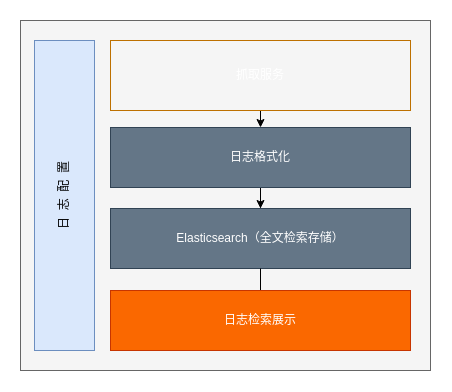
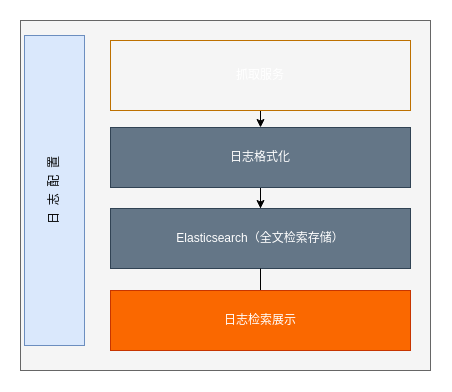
node "日 志 配 置": moved (65, 196) -> (55, 191)
